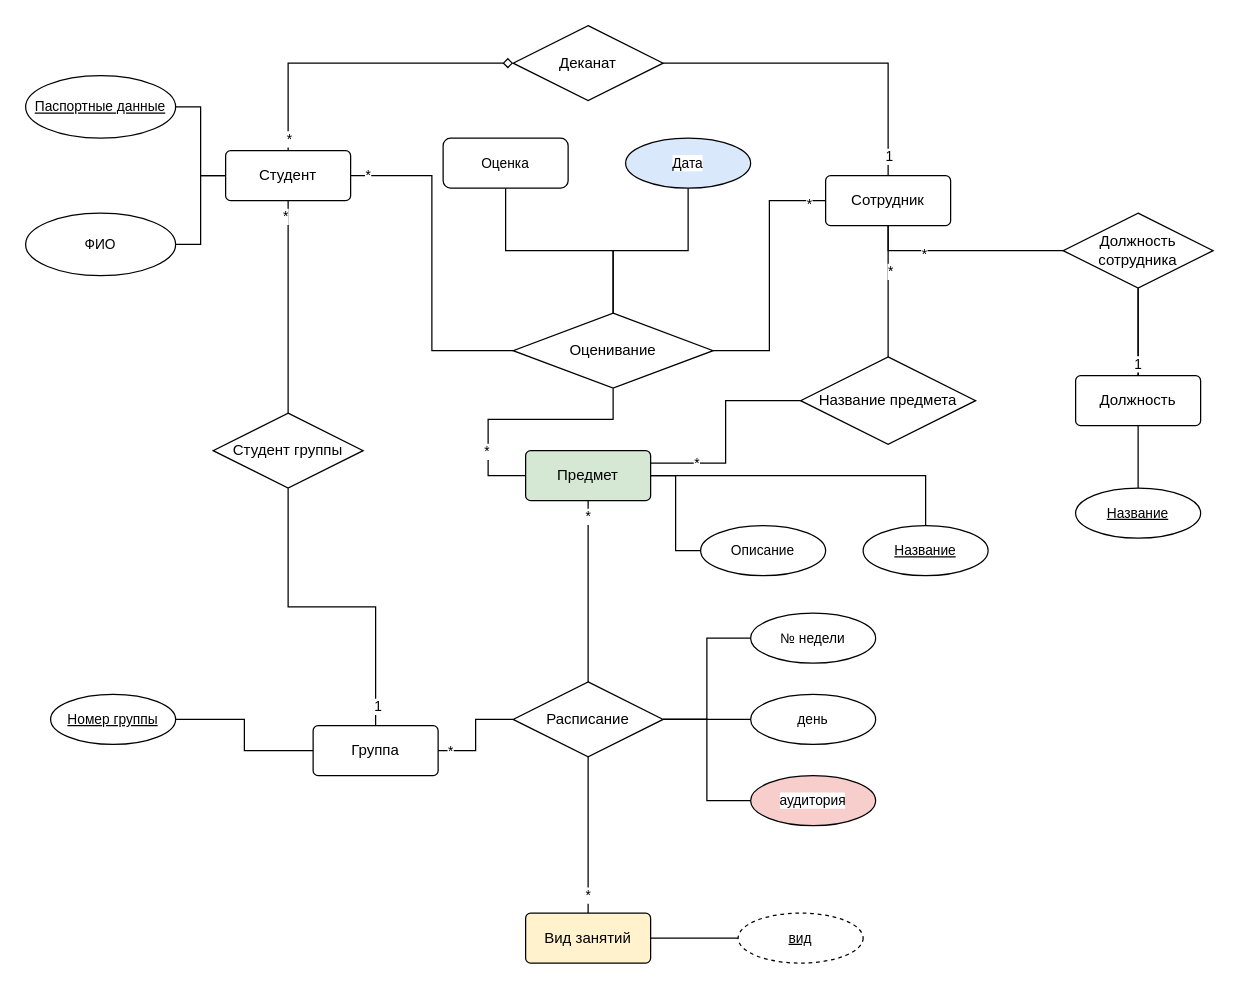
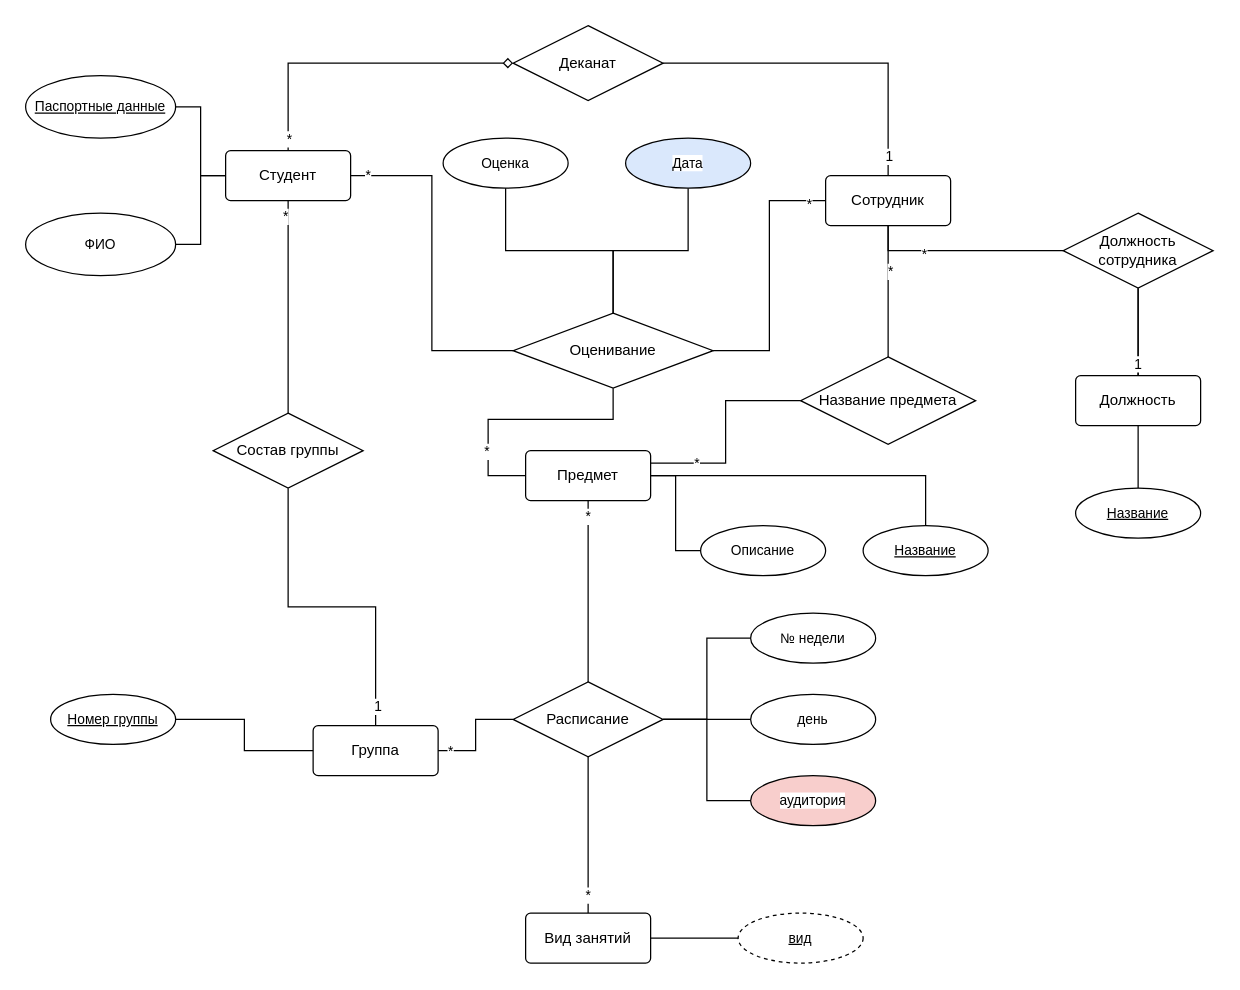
node "Оценка": shape rounded rectangle -> ellipse
node "Студент группы": label "Студент группы" -> "Состав группы"
node "Предмет": fillcolor #d5e8d4 -> #ffffff
node "Вид занятий": fillcolor #fff2cc -> #ffffff
